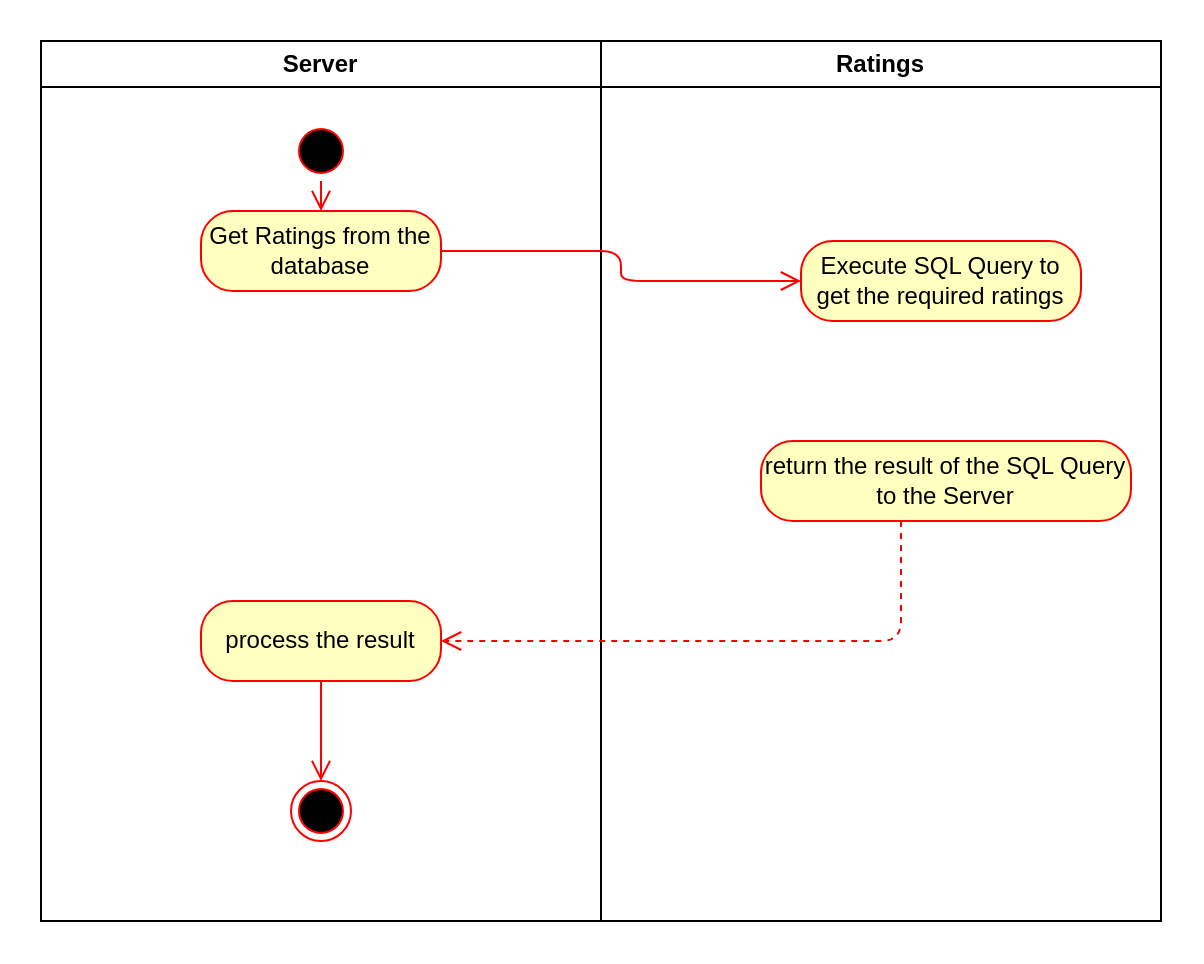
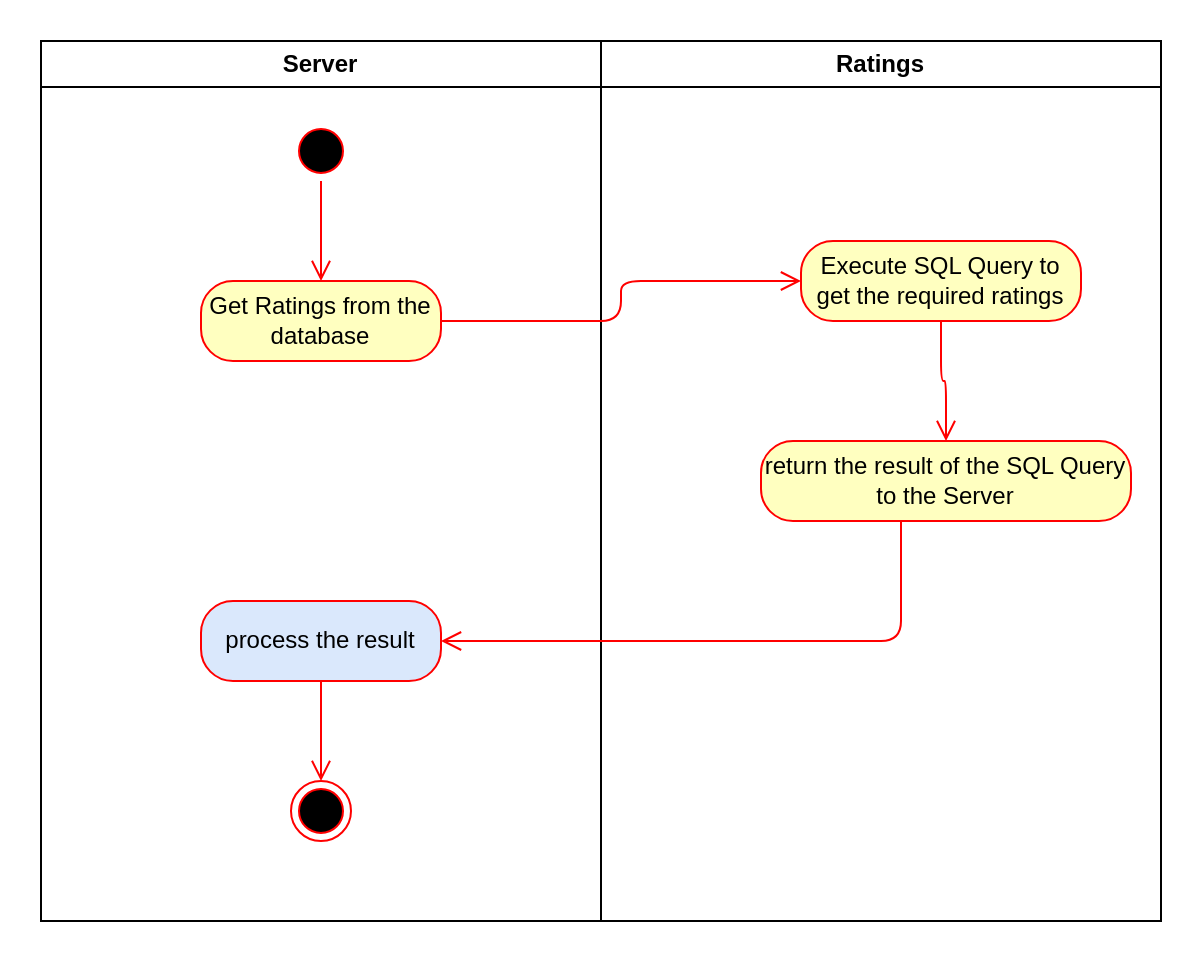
node "Get Ratings from the database": moved (321, 251) -> (321, 321)
edge "Execute SQL Query to get the required ratings" -> "return the result of the SQL Query to the Server": added
node "process the result": fillcolor #ffffc0 -> #dae8fc
edge "return the result of the SQL Query to the Server" -> "process the result": style dashed -> solid
